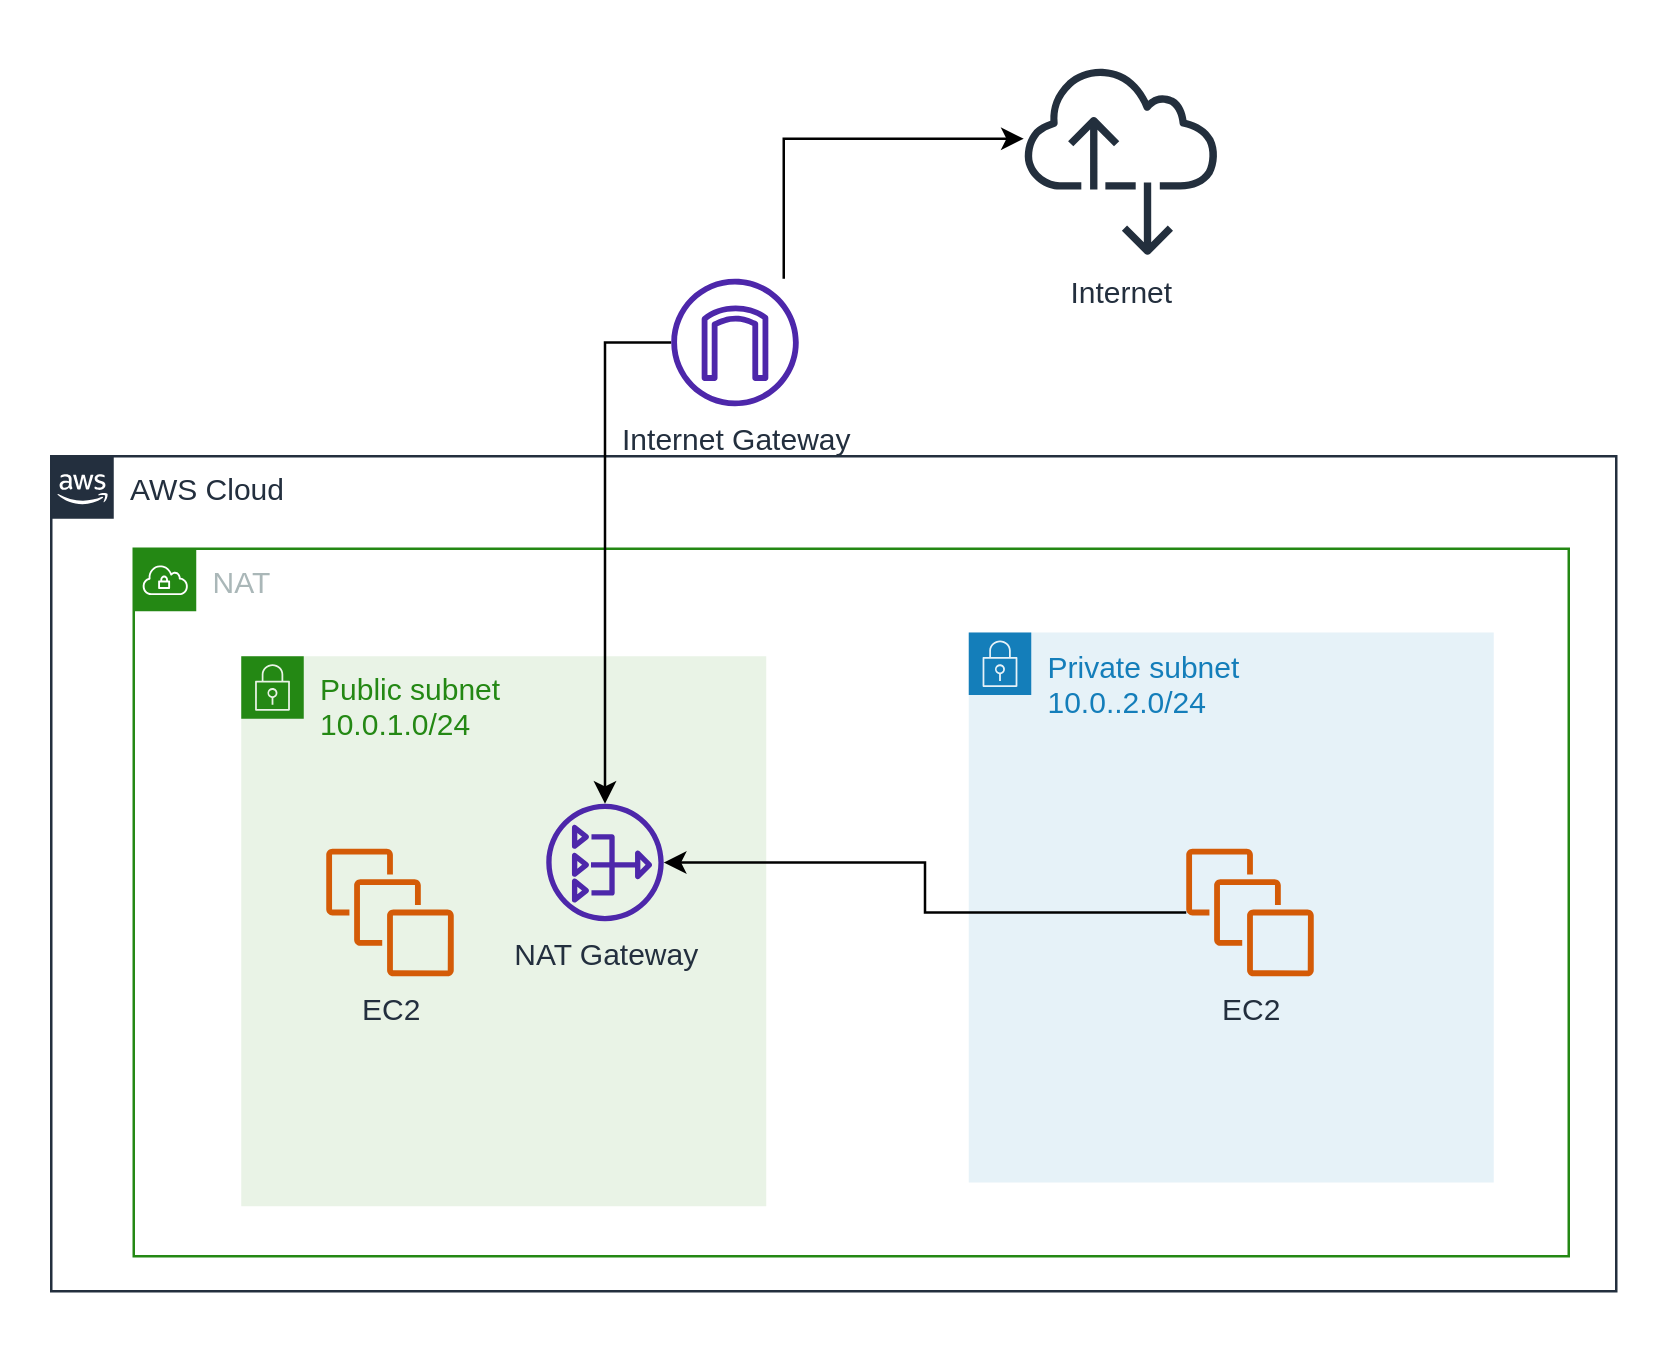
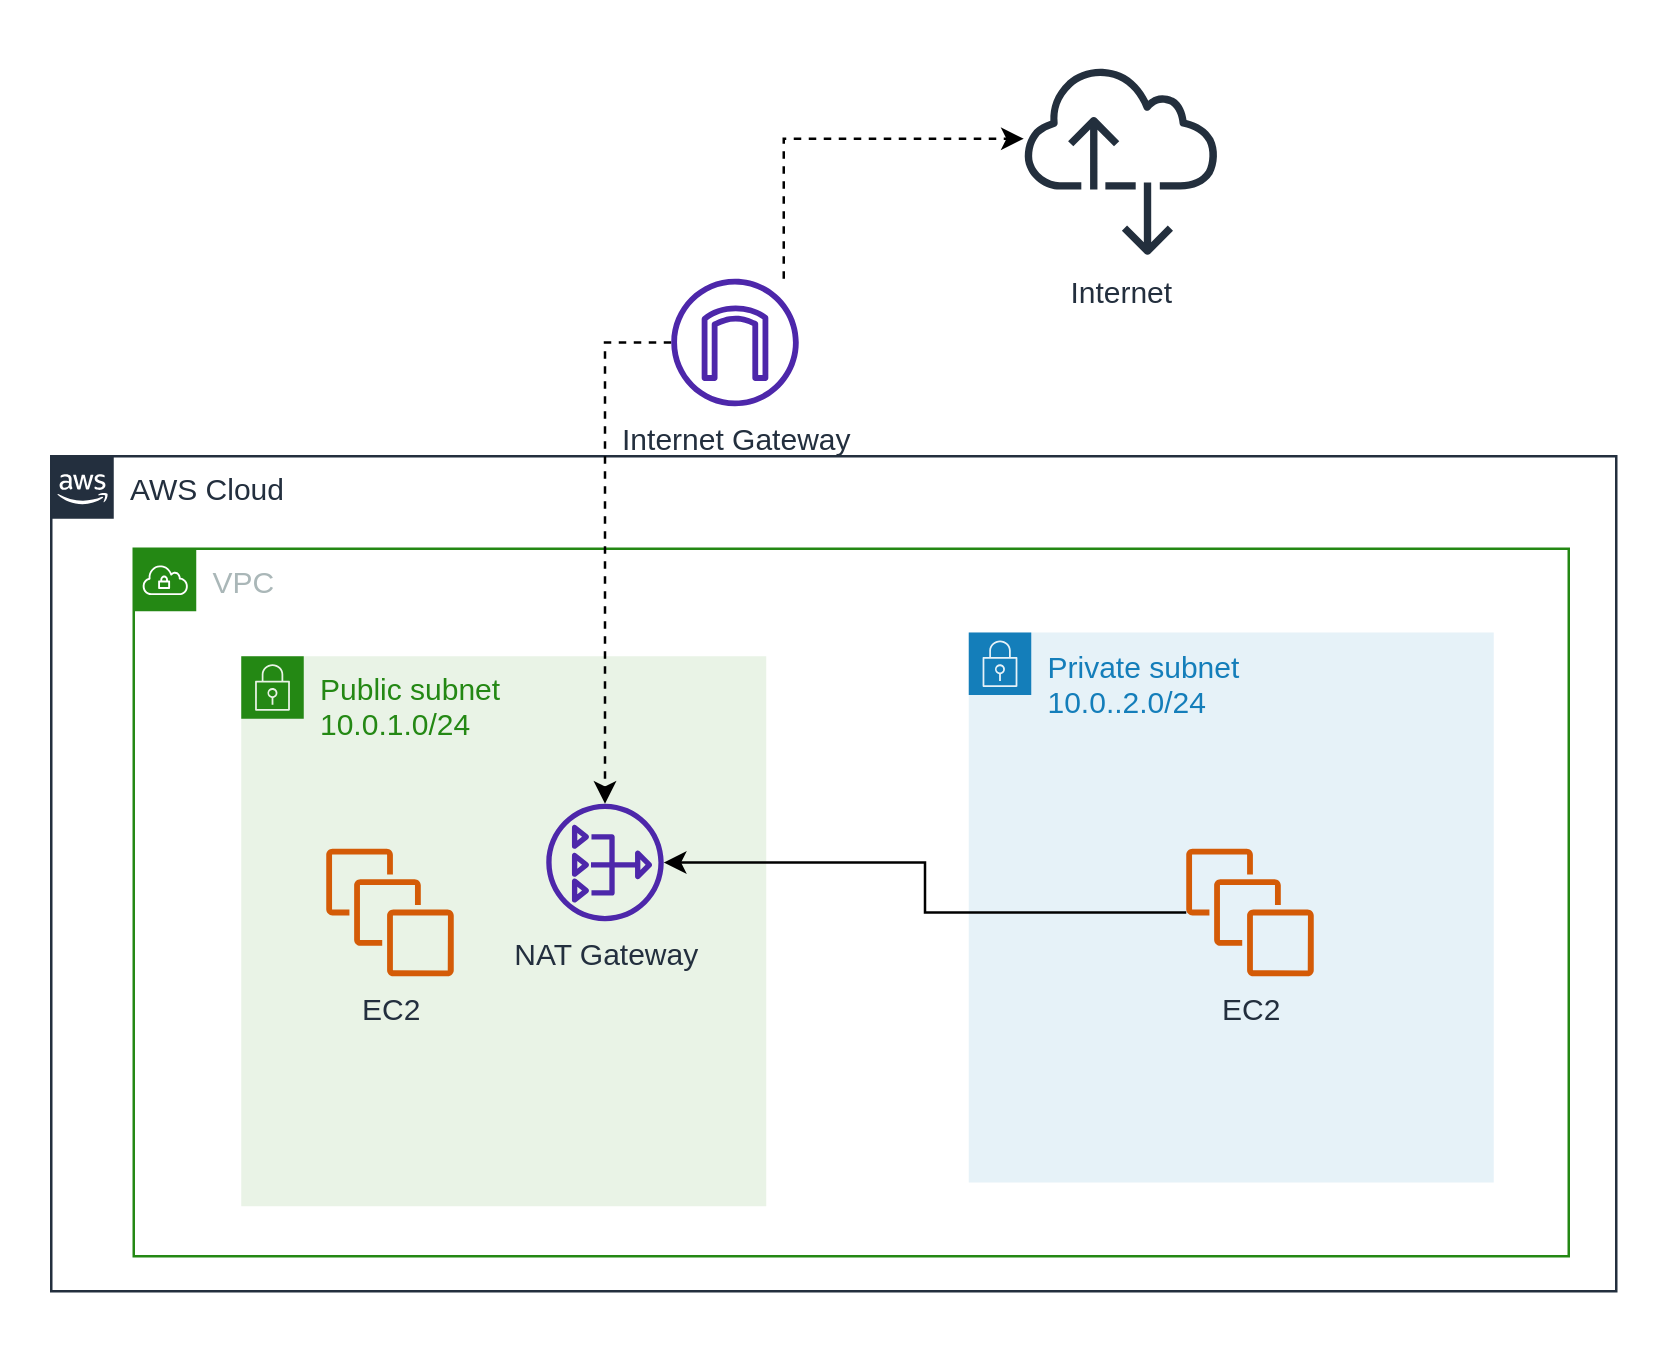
edge "Internet Gateway" -> "Internet": style solid -> dashed
node "NAT": label "NAT" -> "VPC"
edge "Internet Gateway" -> "NAT Gateway": style solid -> dashed
